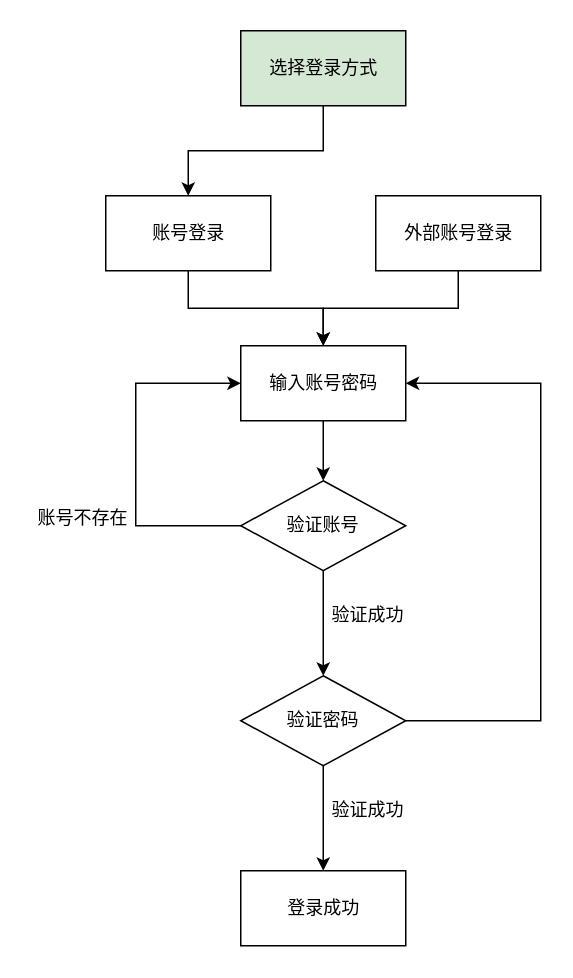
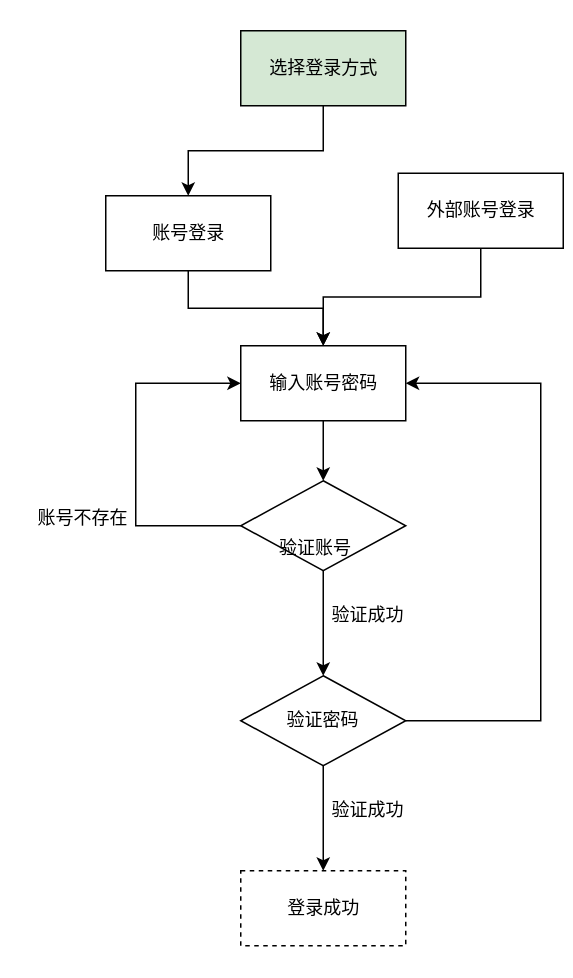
node "外部账号登录": moved (458, 233) -> (481, 211)
node "验证账号": moved (323, 526) -> (316, 548)
node "登录成功": style solid -> dashed
